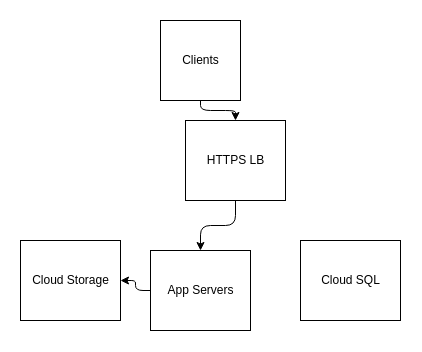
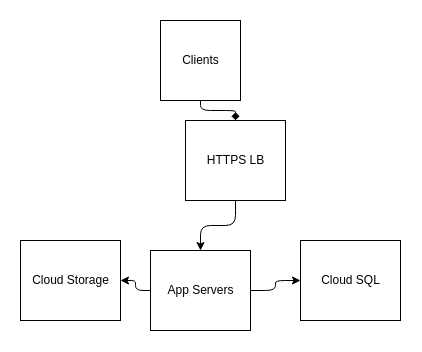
edge "Clients" -> "HTTPS LB": arrowhead classic -> diamond
edge "App Servers" -> "Cloud SQL": added
